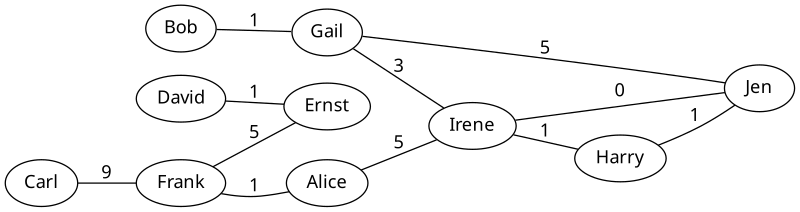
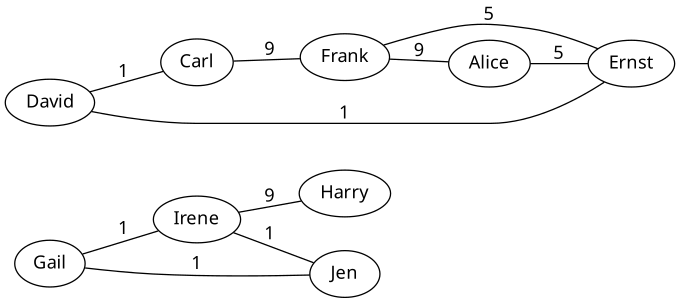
node "Bob": removed
edge "Gail" -- "Jen": label "5" -> "1"
edge "Gail" -- "Irene": label "3" -> "1"
edge "Carl" -- "David": added, label "1"
edge "Jen" -- "Irene": label "0" -> "1"
edge "Jen" -- "Harry": removed, label "1"
edge "Irene" -- "Harry": label "1" -> "9"
edge "Irene" -- "Alice": now "Ernst" -- "Alice"
edge "Frank" -- "Alice": label "1" -> "9"
